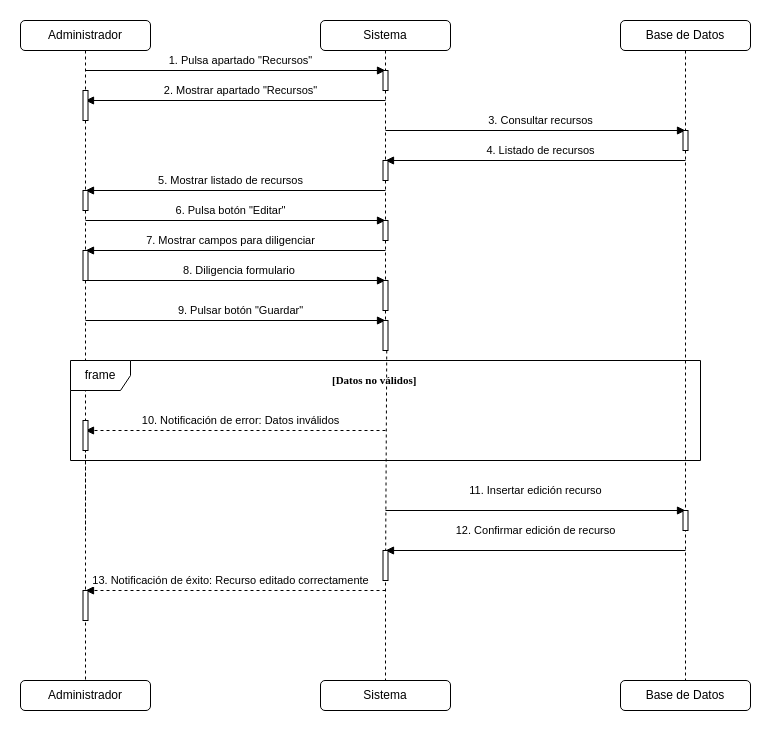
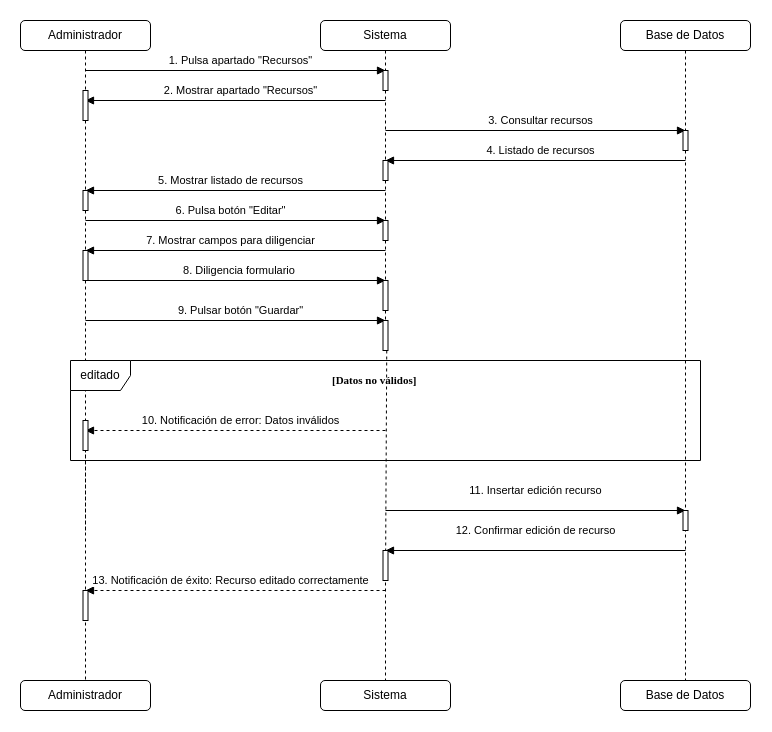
node "frame": label "frame" -> "editado"
